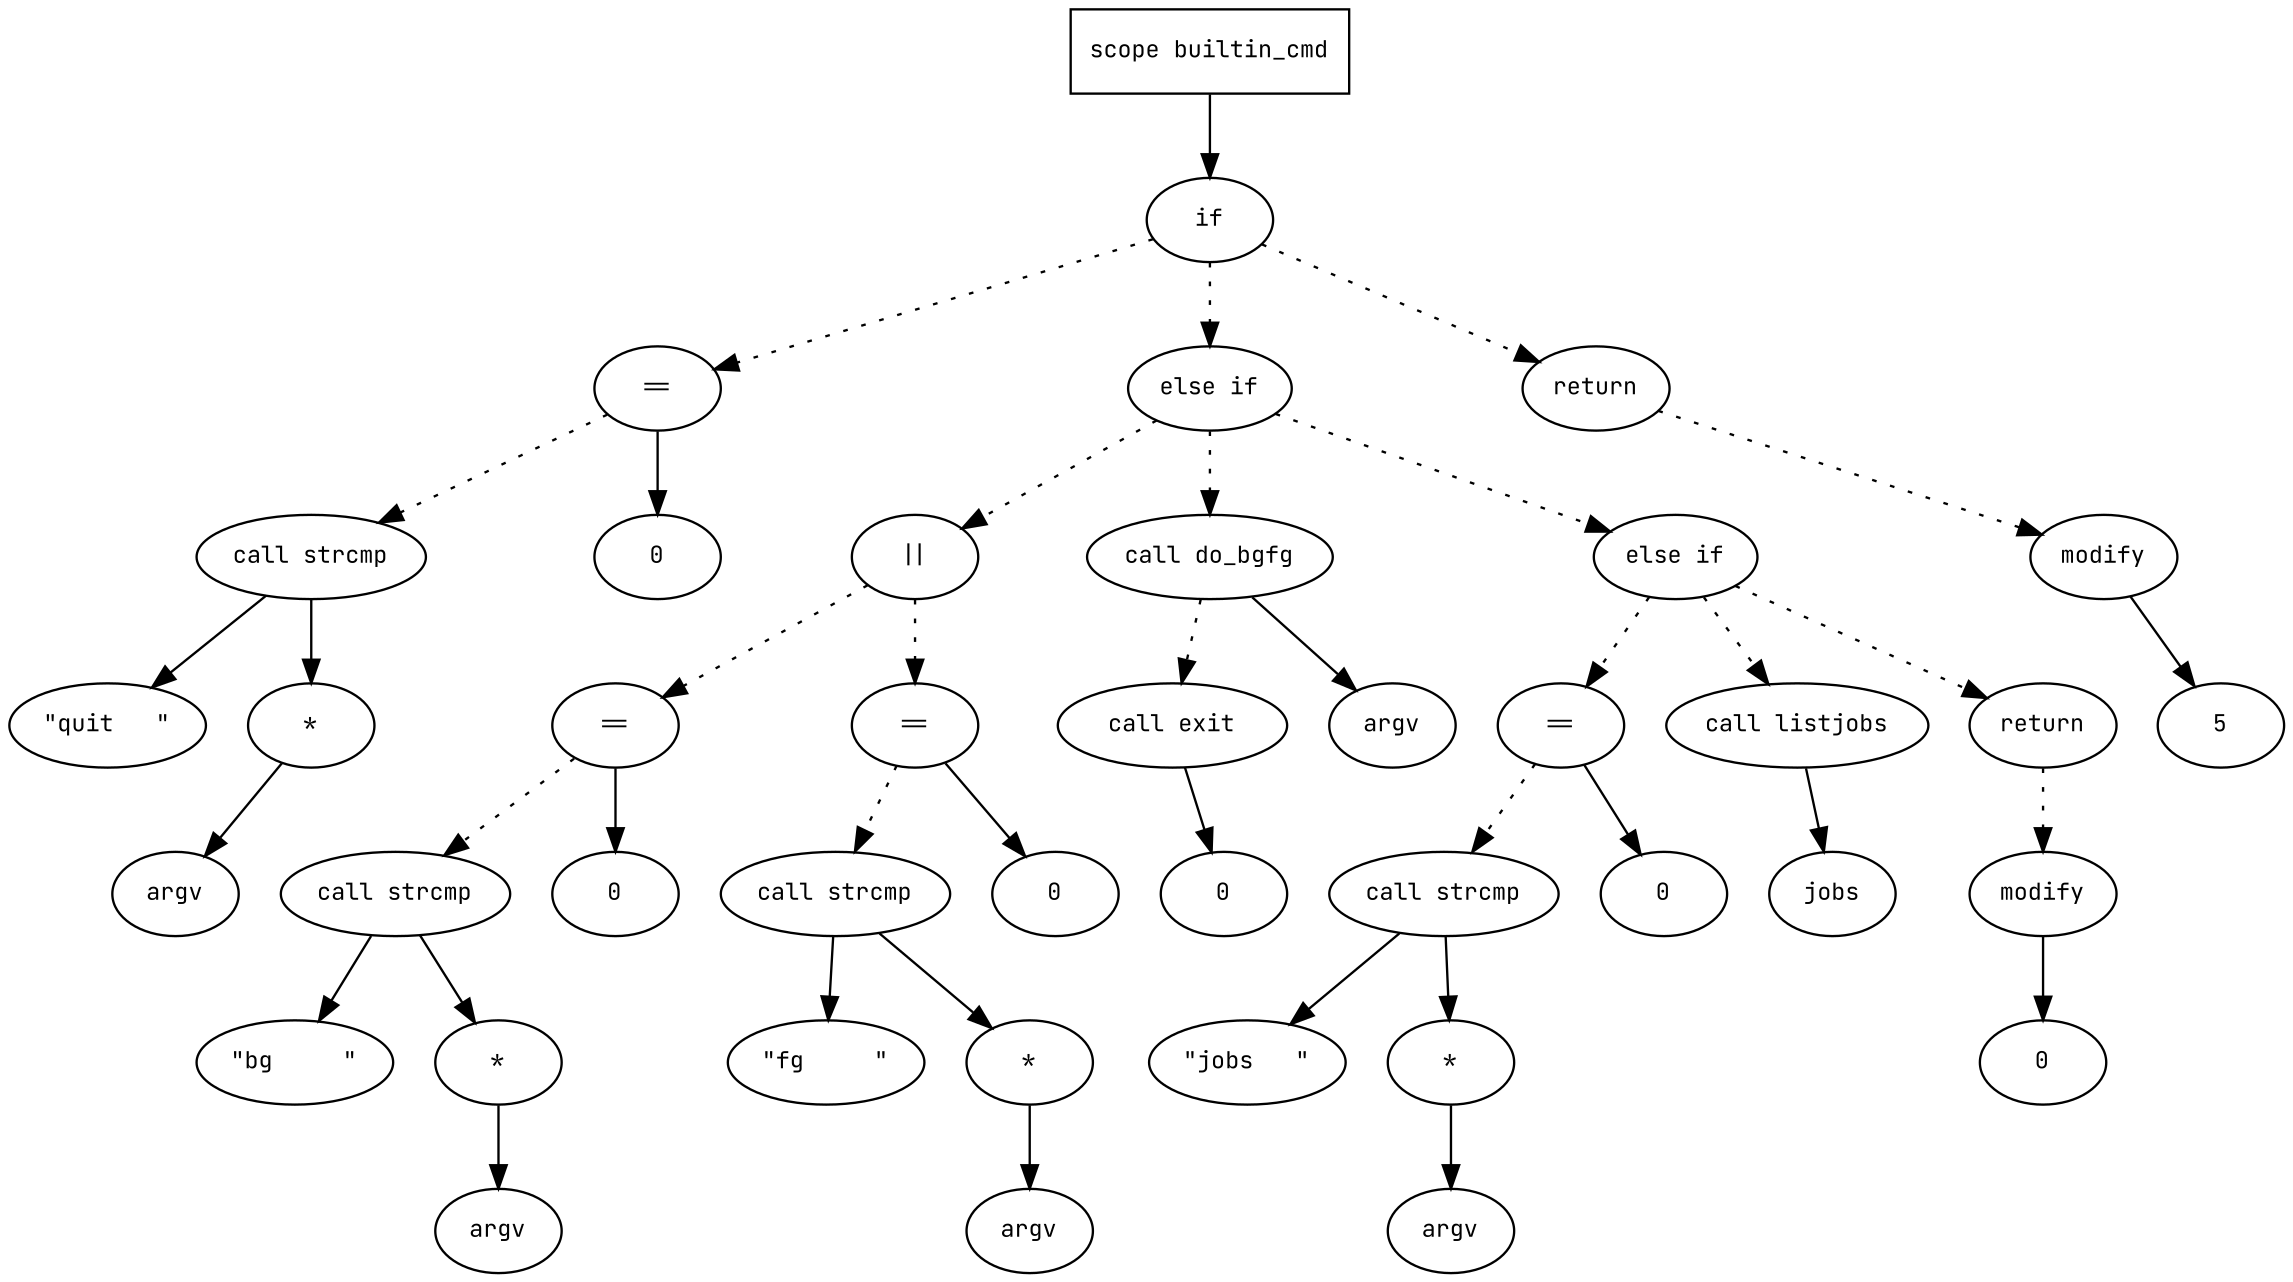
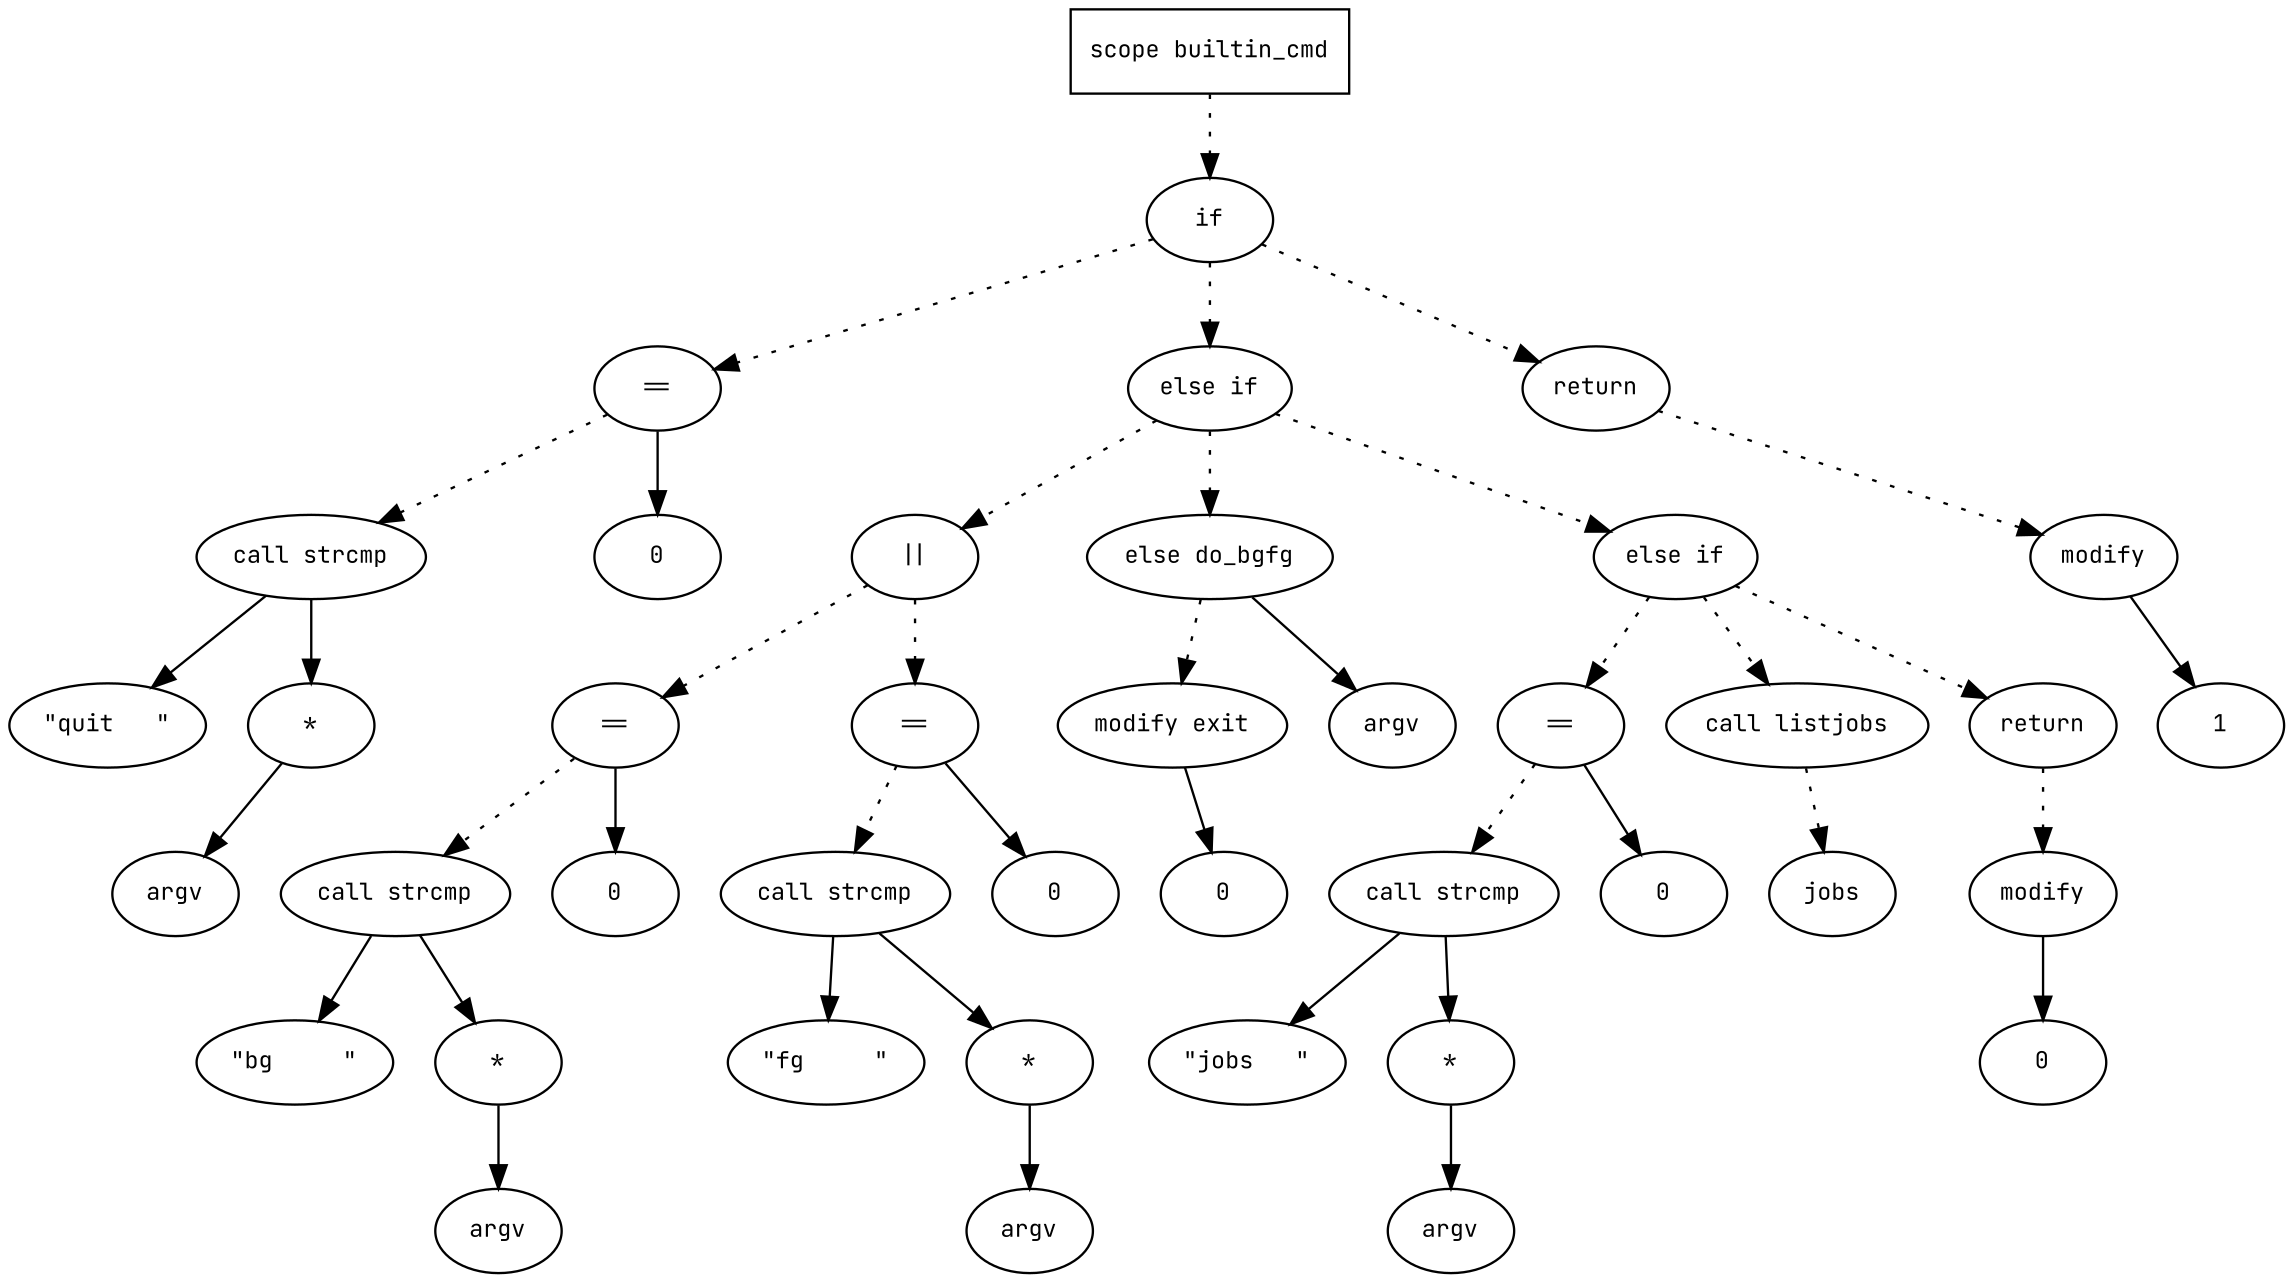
edge "scope builtin_cmd" -> "if": style solid -> dotted
node "call do_bgfg": label "call do_bgfg" -> "else do_bgfg"
node "call exit": label "call exit" -> "modify exit"
node "5": label "5" -> "1"
edge "call listjobs" -> "jobs": style solid -> dotted
